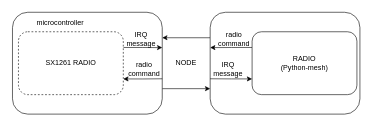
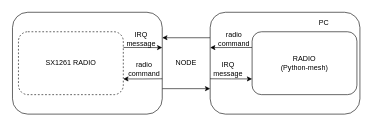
node "microcontroller": removed
node "PC": added
